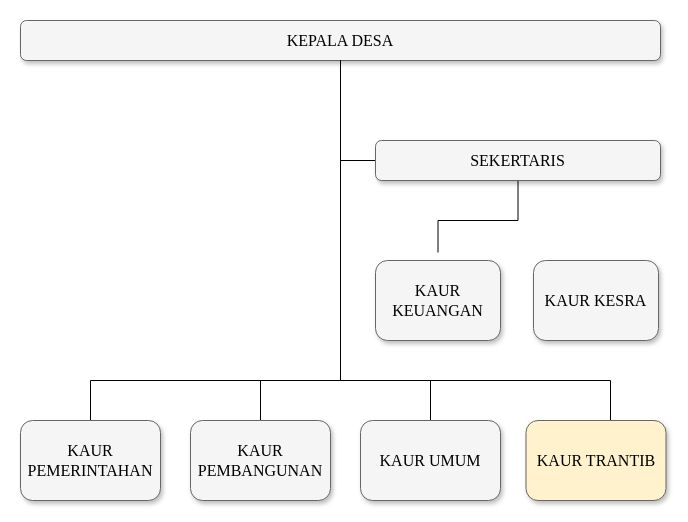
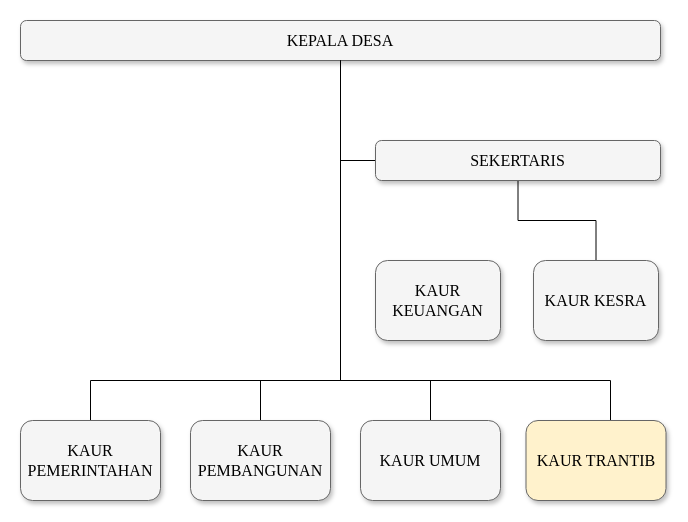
edge "SEKERTARIS" -- "KAUR KEUANGAN": now "SEKERTARIS" -- "KAUR KESRA"
